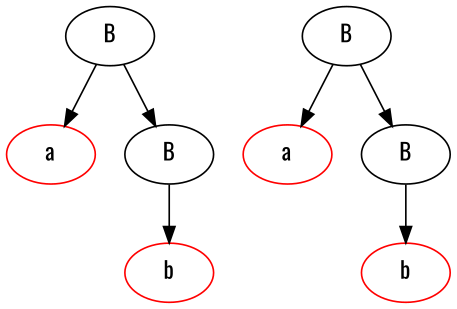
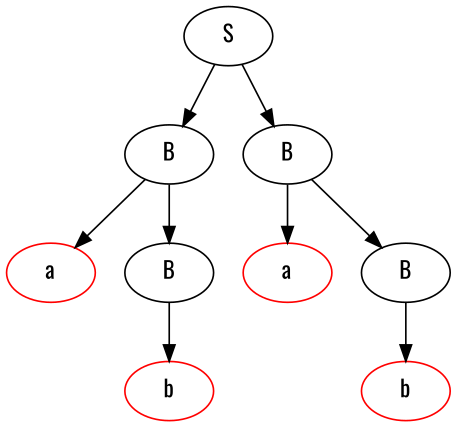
node "S": added
